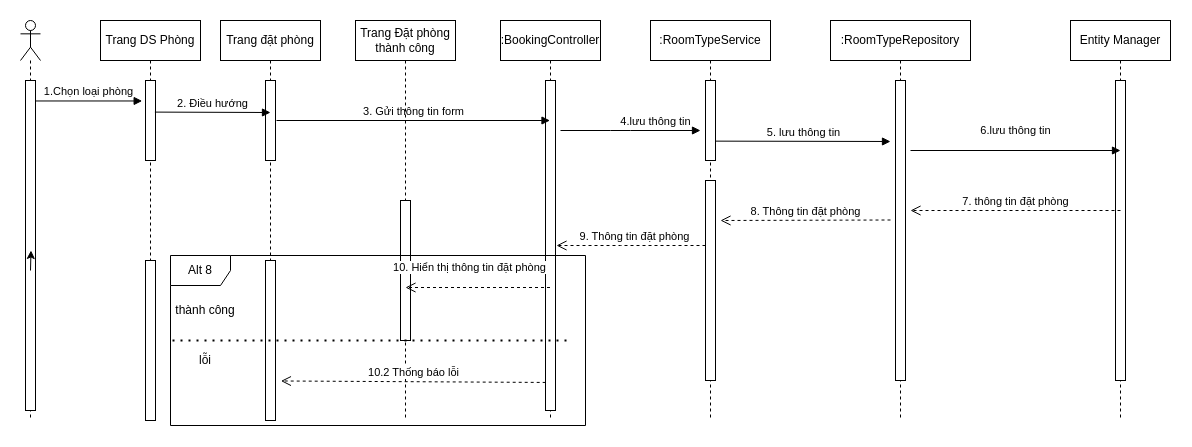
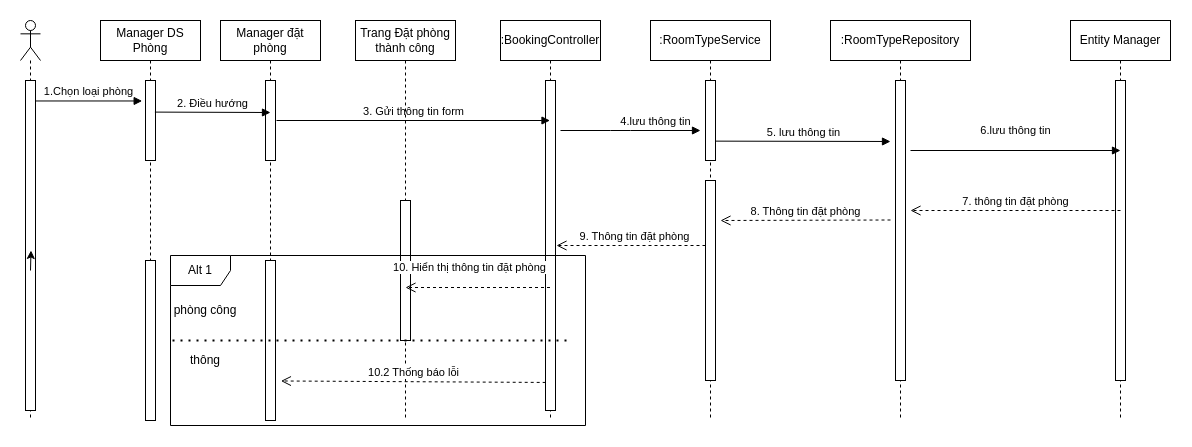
node "Trang DS Phòng": label "Trang DS Phòng" -> "Manager DS Phòng"
node "Trang đặt phòng": label "Trang đặt phòng" -> "Manager đặt phòng"
node "Alt 8": label "Alt 8" -> "Alt 1"
node "thành công": label "thành công" -> "phòng công"
node "lỗi": label "lỗi" -> "thông"
